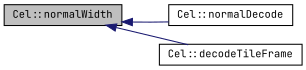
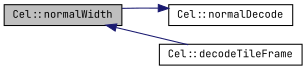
edge "Cel::normalDecode" -> "Cel::normalWidth": reversed
